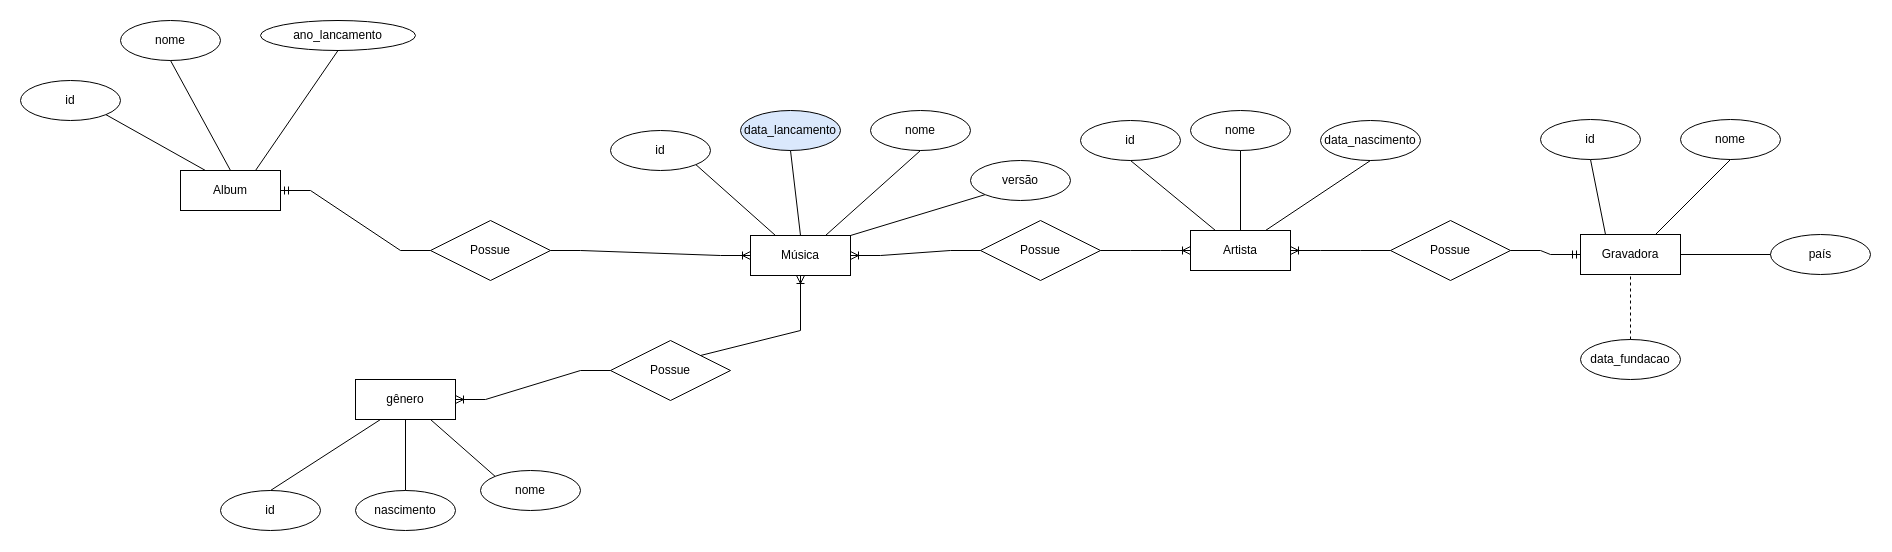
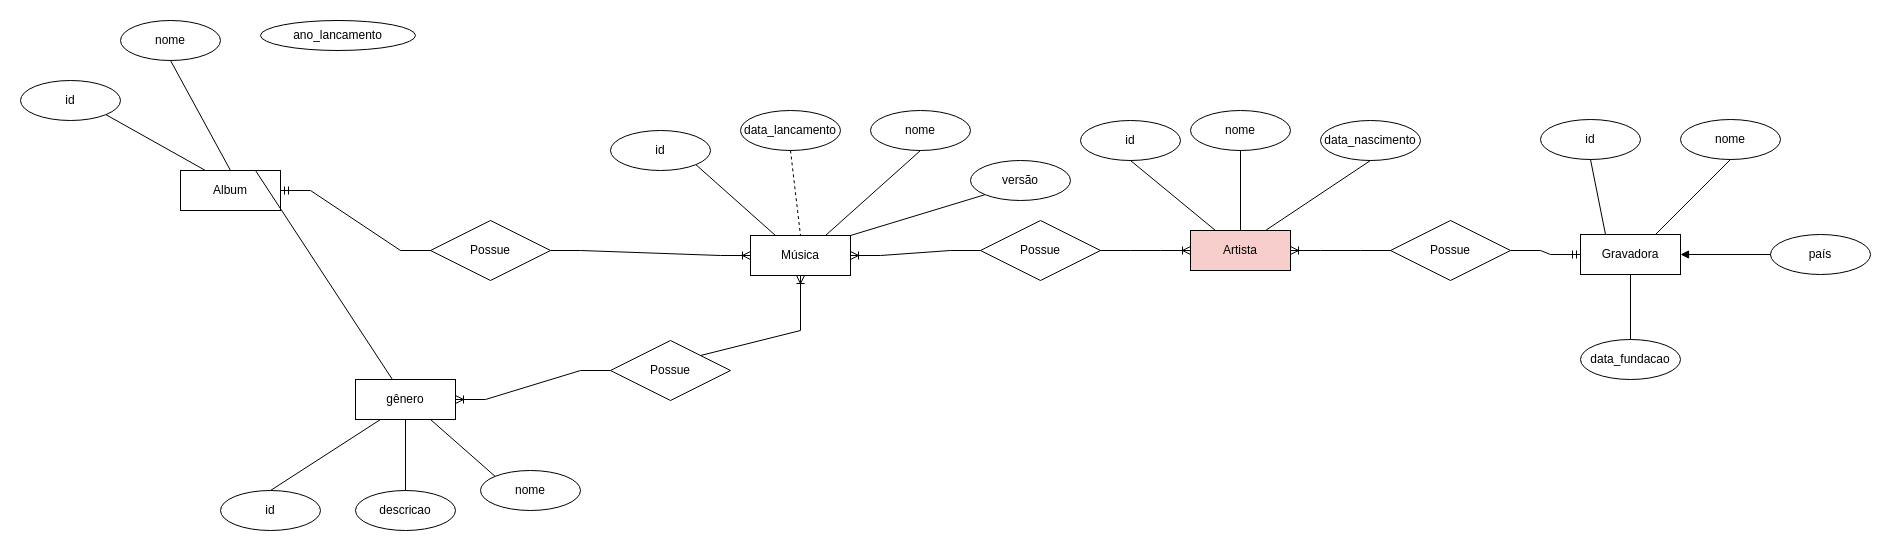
edge "ano_lancamento" -- "Album": now "gênero" -- "Album"
node "data_lancamento": fillcolor #dae8fc -> #ffffff
edge "data_lancamento" -- "Música": style solid -> dashed
node "Artista": fillcolor #ffffff -> #f8cecc
edge "Gravadora" -- "país": arrowhead none -> block
edge "Gravadora" -- "data_fundacao": style dashed -> solid
node "nascimento": label "nascimento" -> "descricao"
